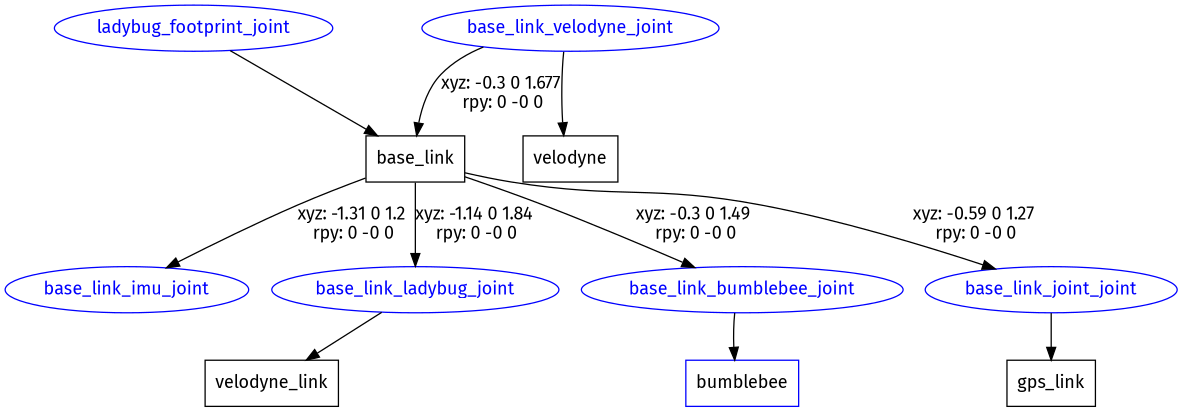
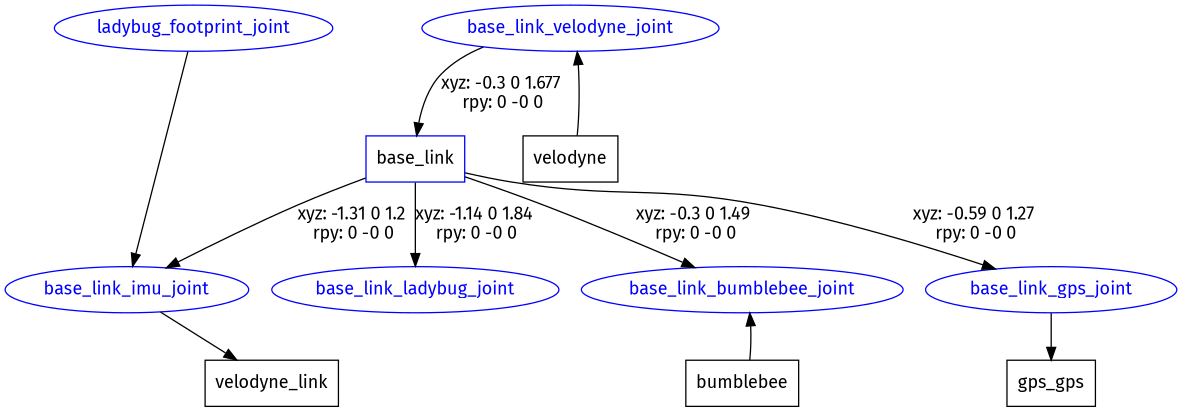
edge "base_link_velodyne_joint" -> "velodyne": reversed
edge "ladybug_footprint_joint" -> "base_link": now "ladybug_footprint_joint" -> "base_link_imu_joint"
node "base_link": color black -> blue
node "base_link_joint_joint": label "base_link_joint_joint" -> "base_link_gps_joint"
edge "base_link_bumblebee_joint" -> "bumblebee": reversed
edge "base_link_ladybug_joint" -> "velodyne_link": now "base_link_imu_joint" -> "velodyne_link"
node "bumblebee": color blue -> black
node "gps_link": label "gps_link" -> "gps_gps"
